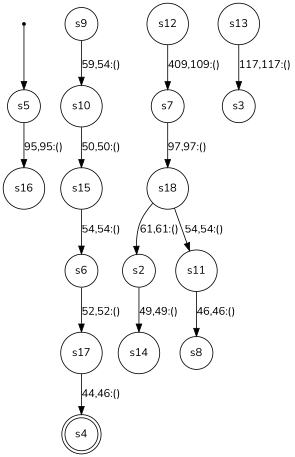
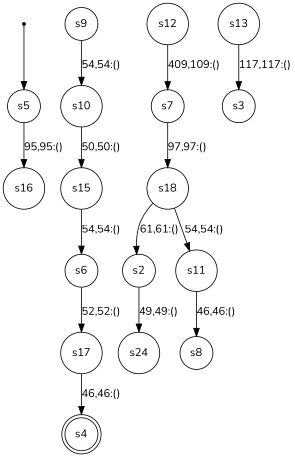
edge "s9" -> "s10": label "59,54:()" -> "54,54:()"
node "s14": label "s14" -> "s24"
edge "s17" -> "s4": label "44,46:()" -> "46,46:()"
